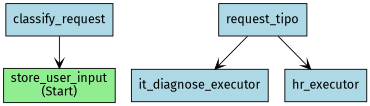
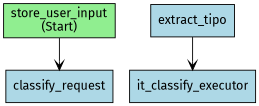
node "request_tipo": label "request_tipo" -> "extract_tipo"
edge "classify_request" -> "store_user_input (Start)": reversed
node "it_diagnose_executor": label "it_diagnose_executor" -> "it_classify_executor"
node "hr_executor": removed
